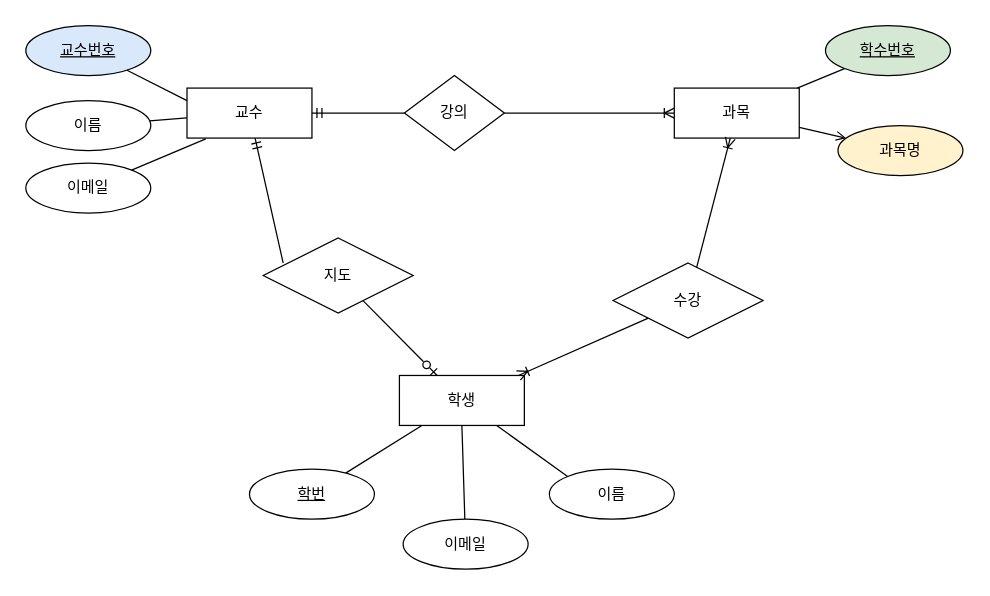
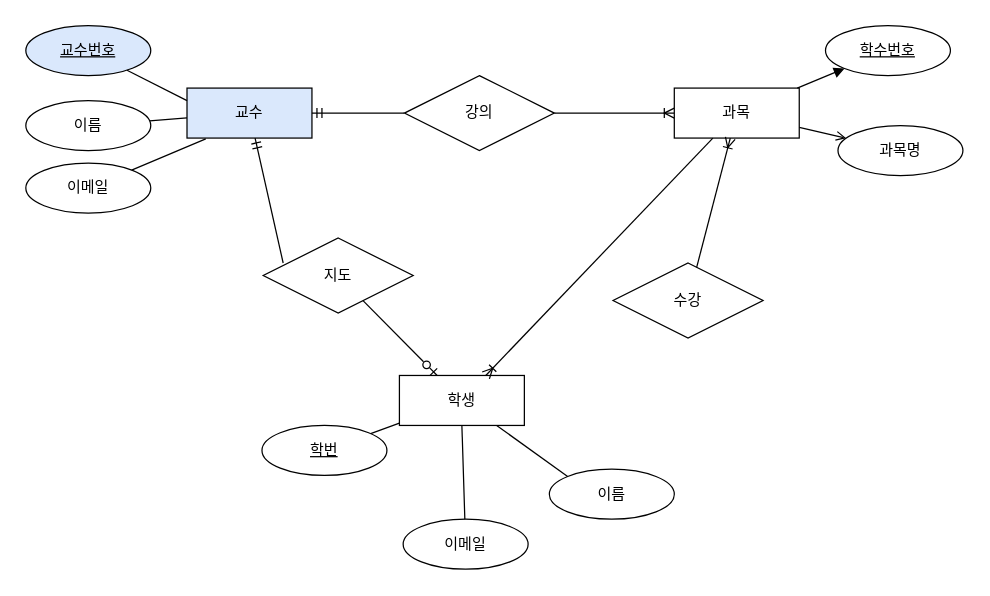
node "학수번호": fillcolor #d5e8d4 -> #ffffff
edge "학수번호" -- "과목": arrowhead none -> block
node "교수": fillcolor #ffffff -> #dae8fc
node "강의": size 100x75 -> 150x75
node "과목명": fillcolor #fff2cc -> #ffffff
edge "수강" -> "학생": now "과목" -> "학생"
node "학번": moved (312, 494) -> (324, 451)
